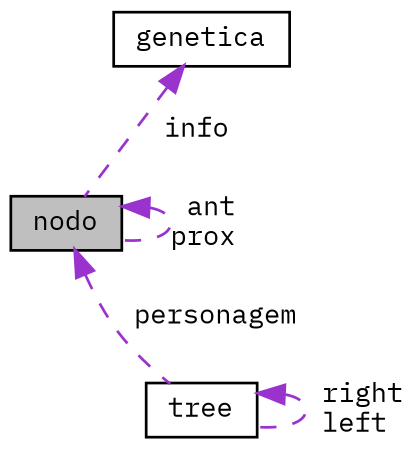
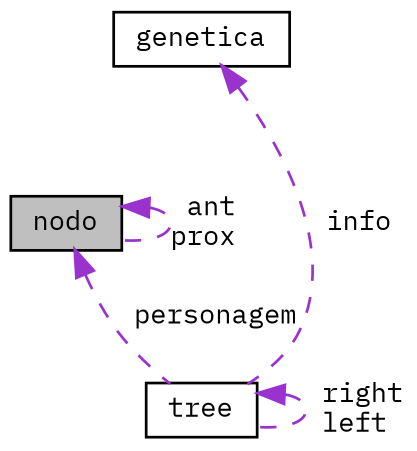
edge "nodo" -> "genetica": now "tree" -> "genetica"
